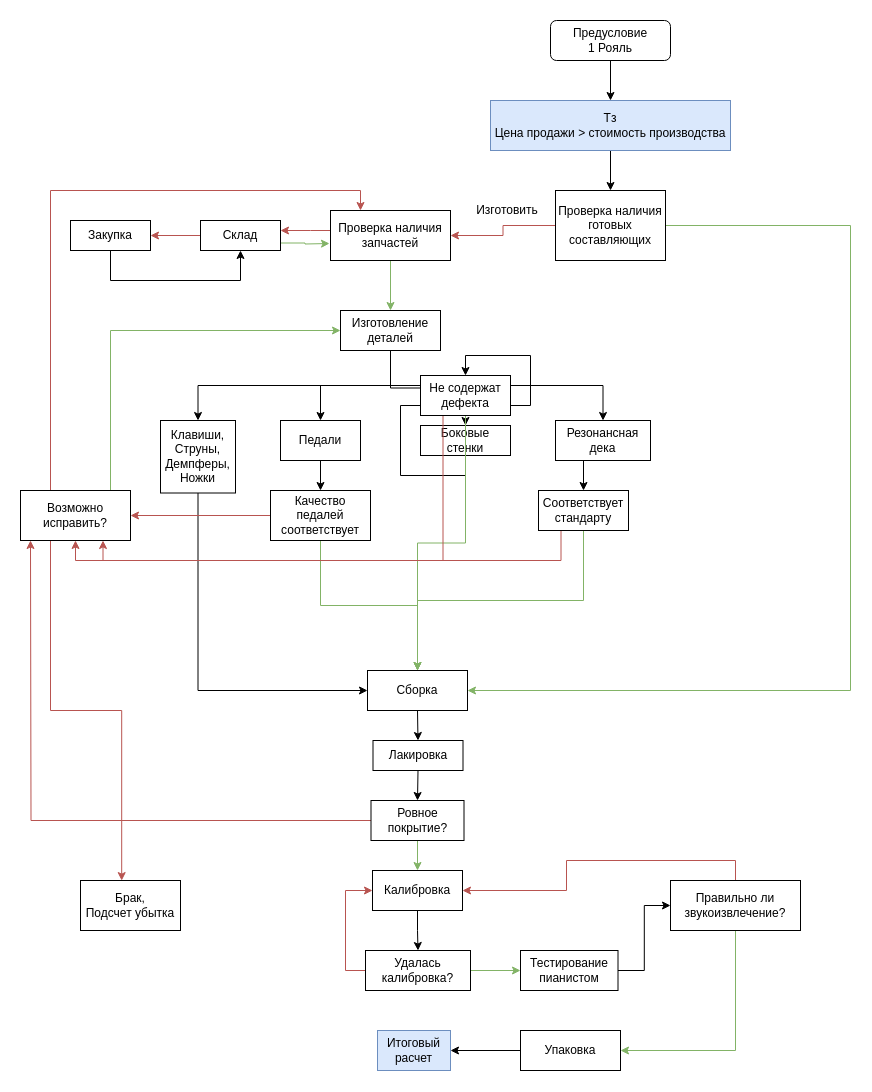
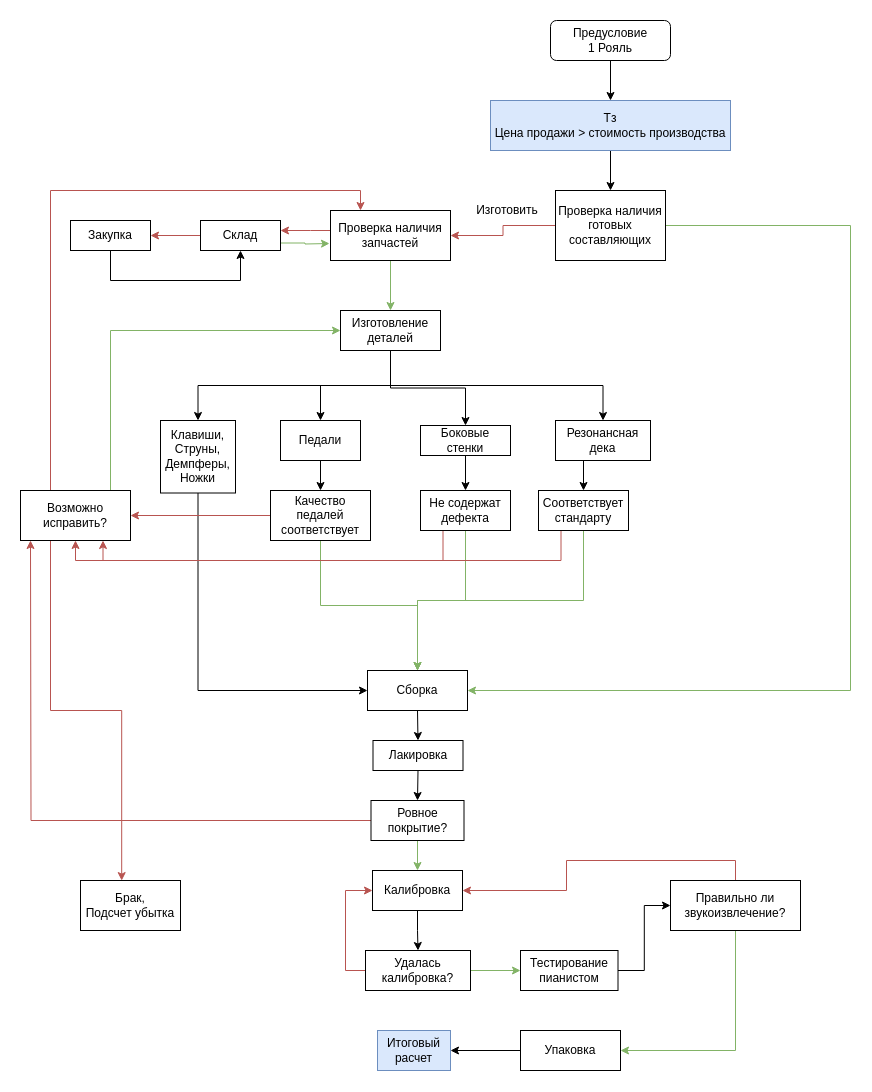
node "Не содержат дефекта": moved (466, 396) -> (466, 511)
